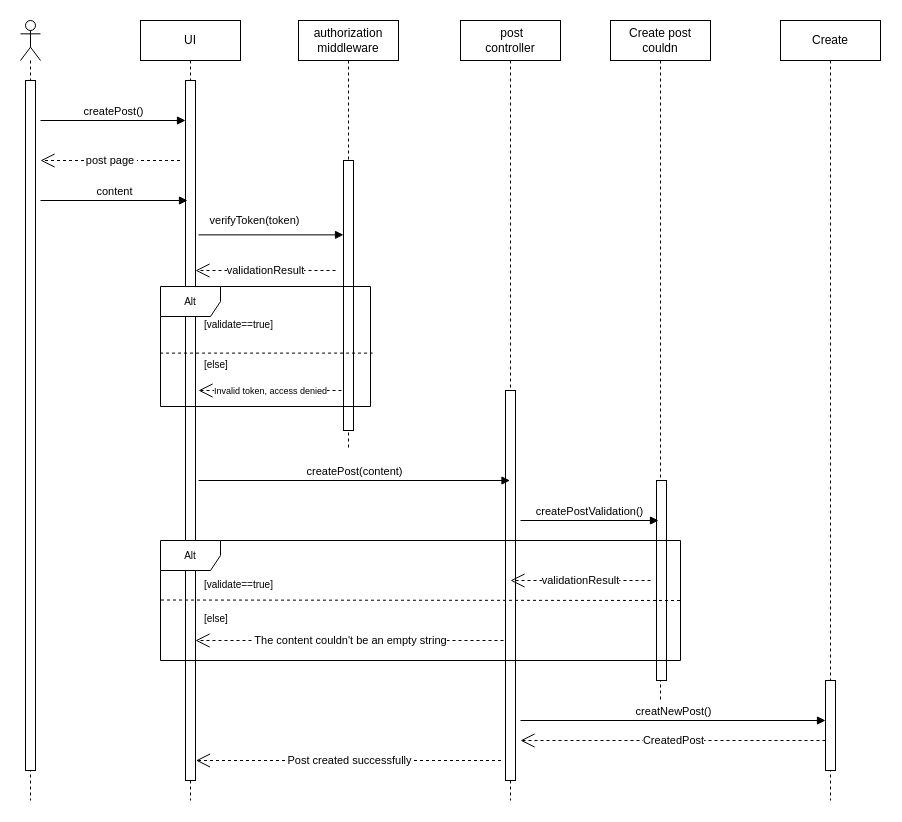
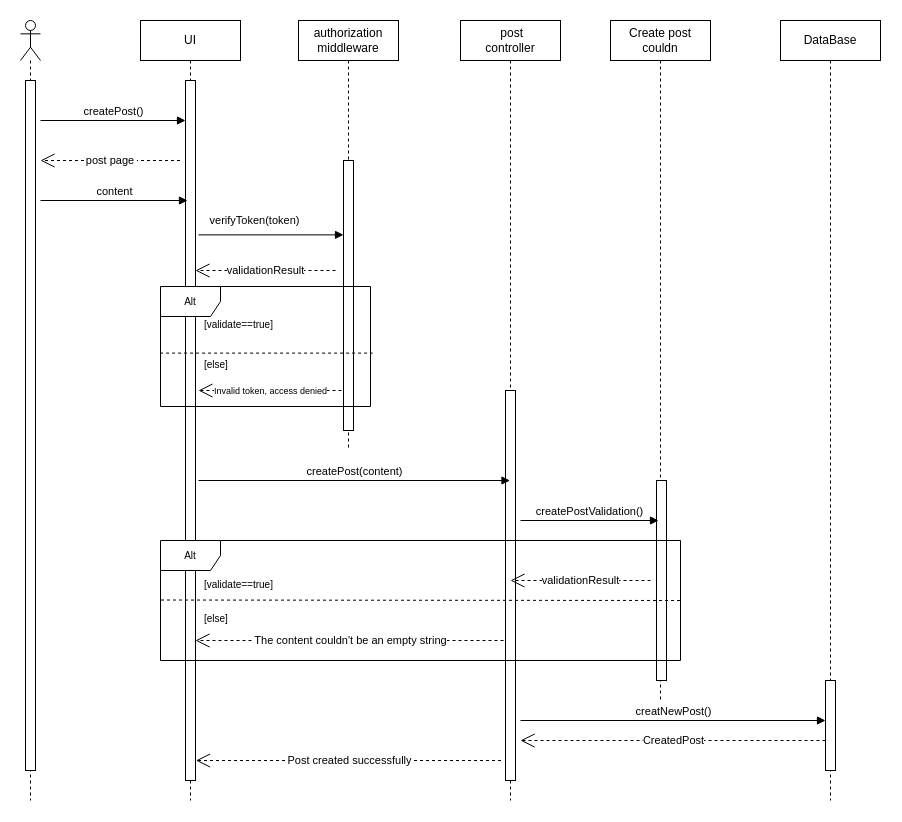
node "Create": label "Create" -> "DataBase"
